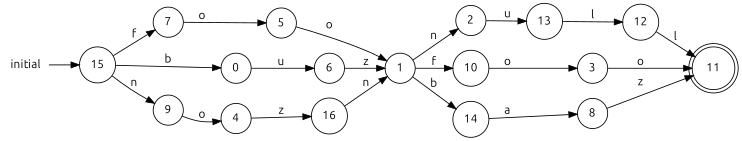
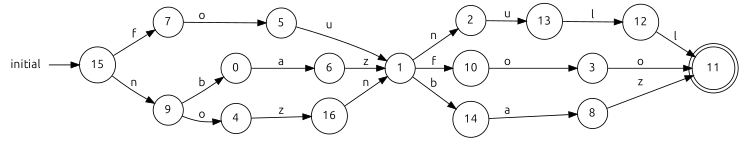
edge "5" -> "1": label "o" -> "u"
edge "0" -> "6": label "u" -> "a"
edge "15" -> "0": now "9" -> "0"
